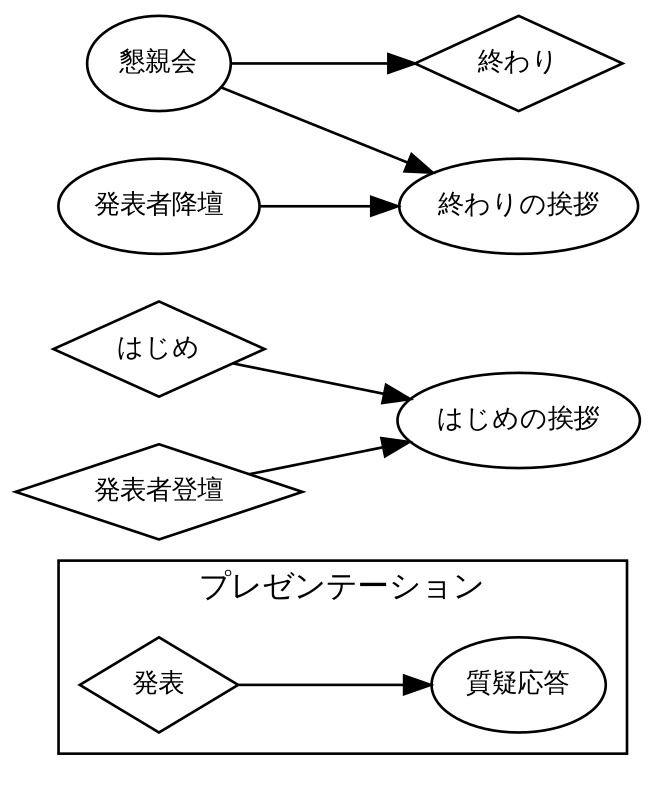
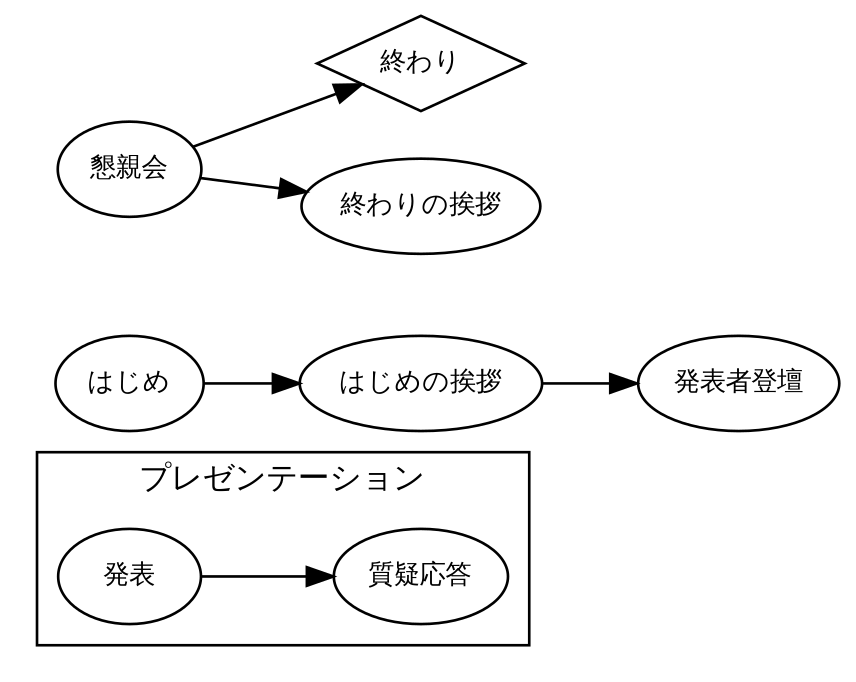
node "発表者降壇": removed
node "はじめ": shape diamond -> ellipse
edge "発表者登壇" -> "はじめの挨拶": reversed
node "発表者登壇": shape diamond -> ellipse
node "発表": shape diamond -> ellipse
